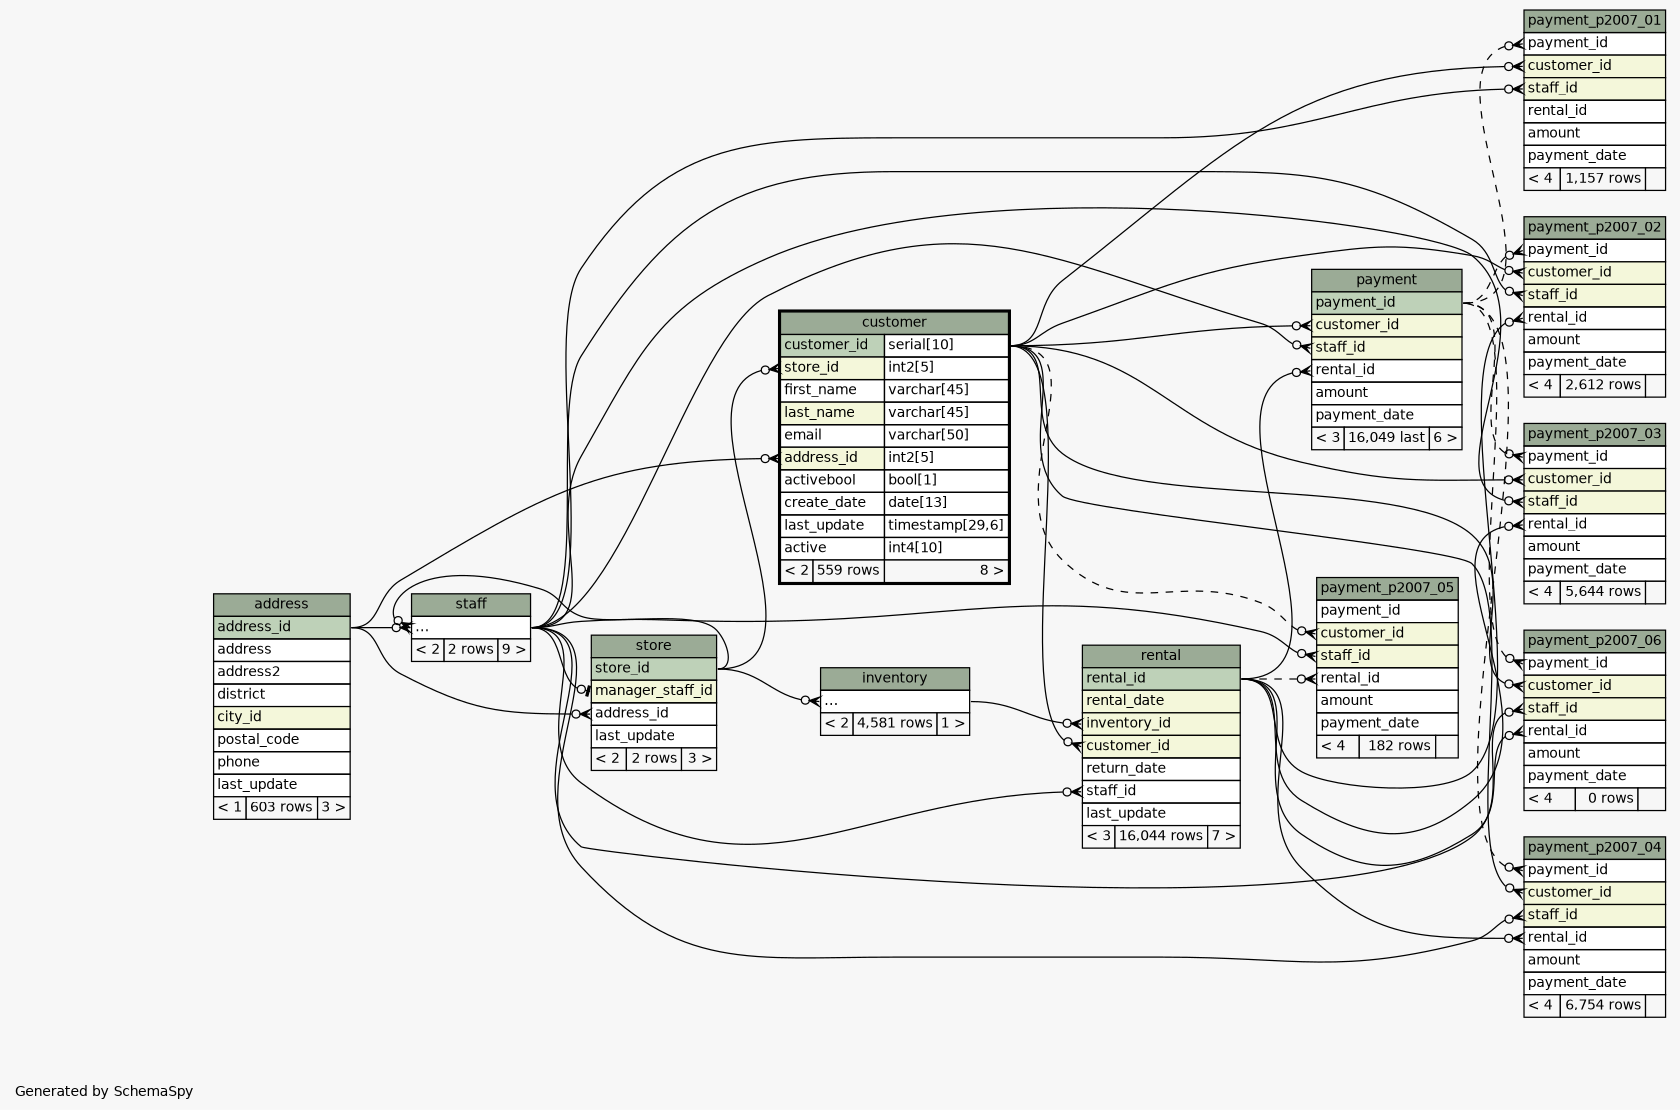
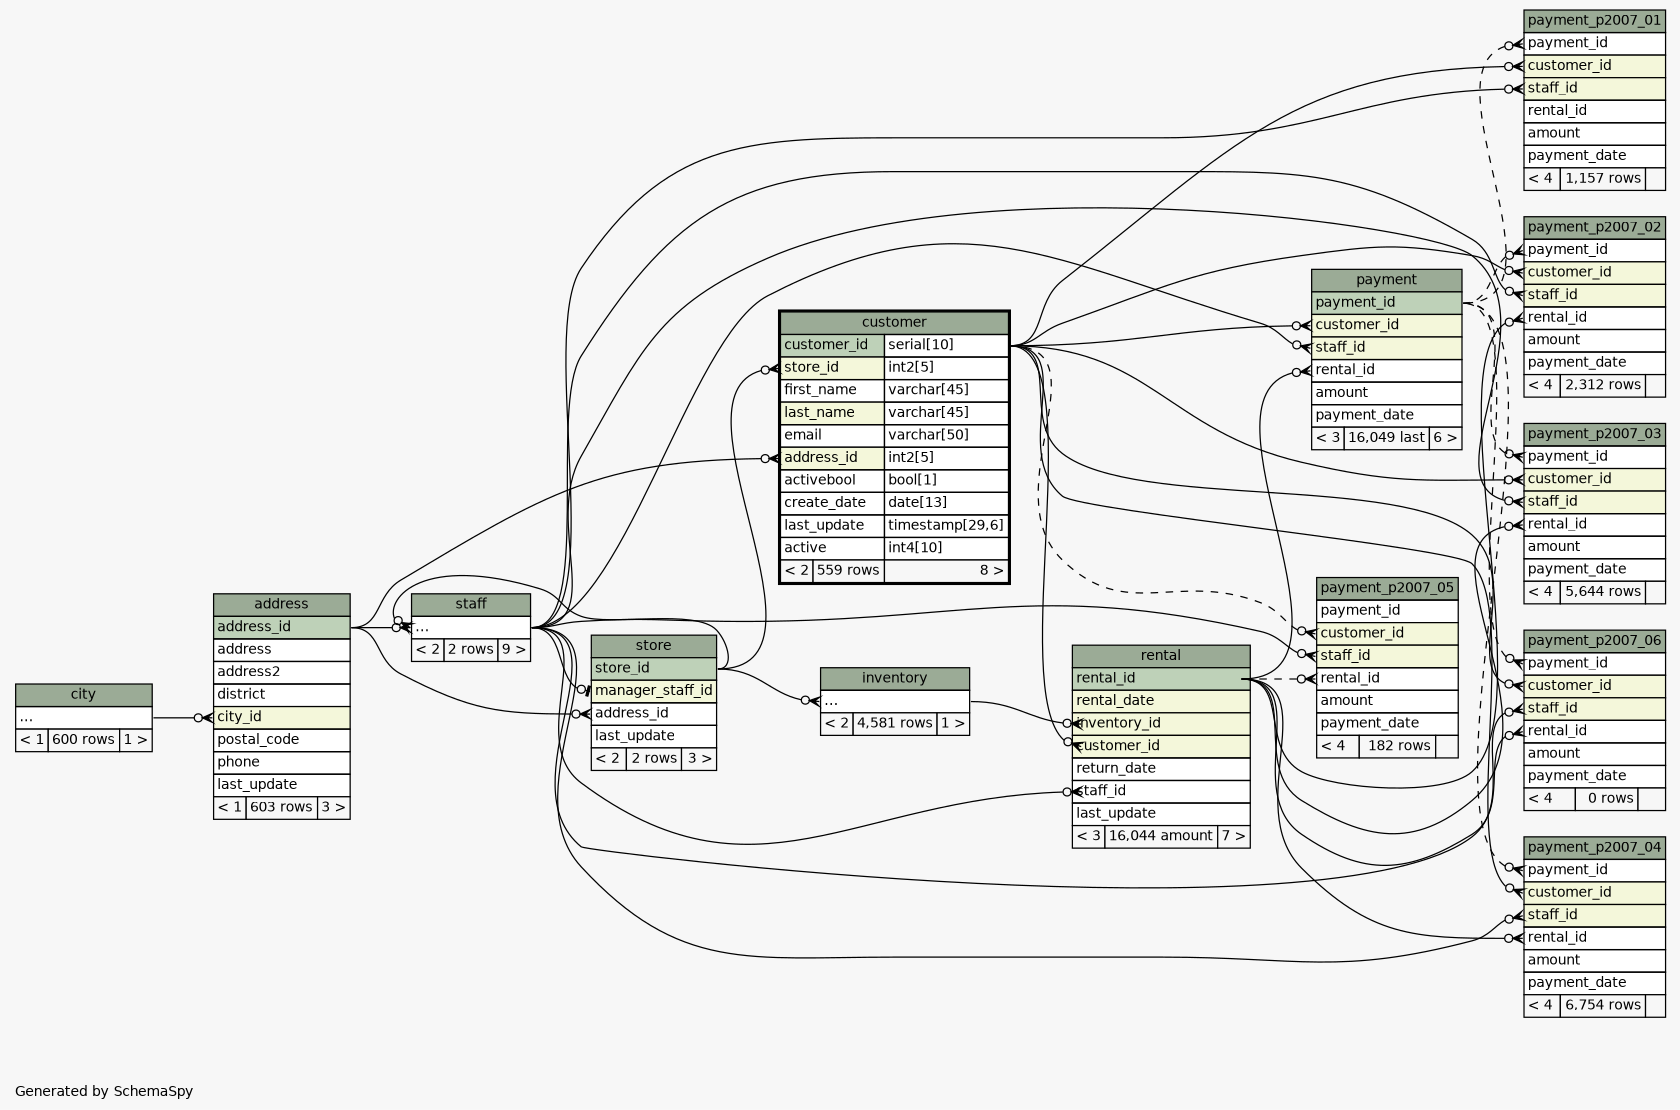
node "payment_p2007_02": text "2,612 rows" -> "2,312 rows"
node "city": added
node "rental": text "16,044 rows" -> "16,044 amount"
